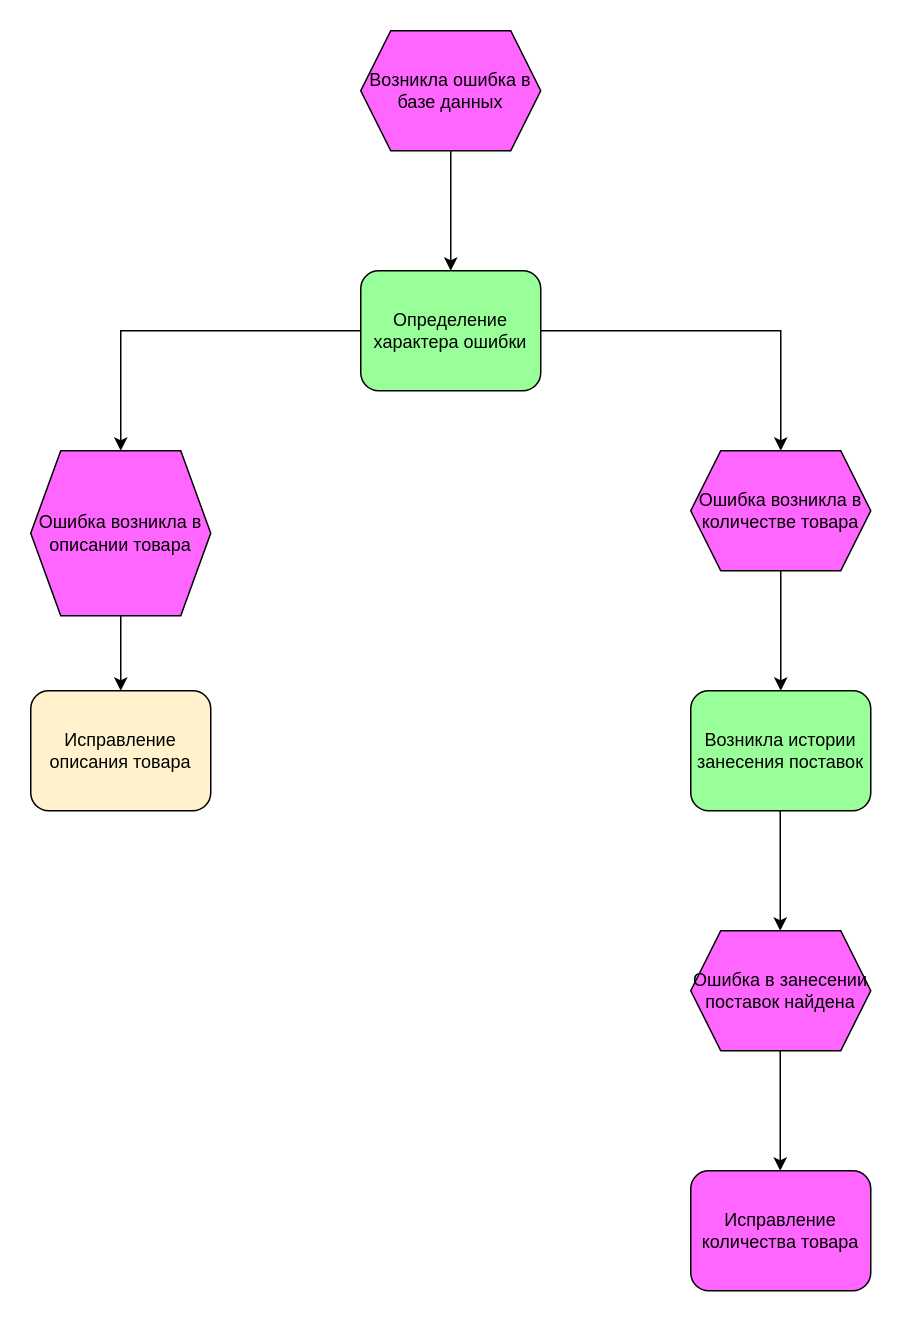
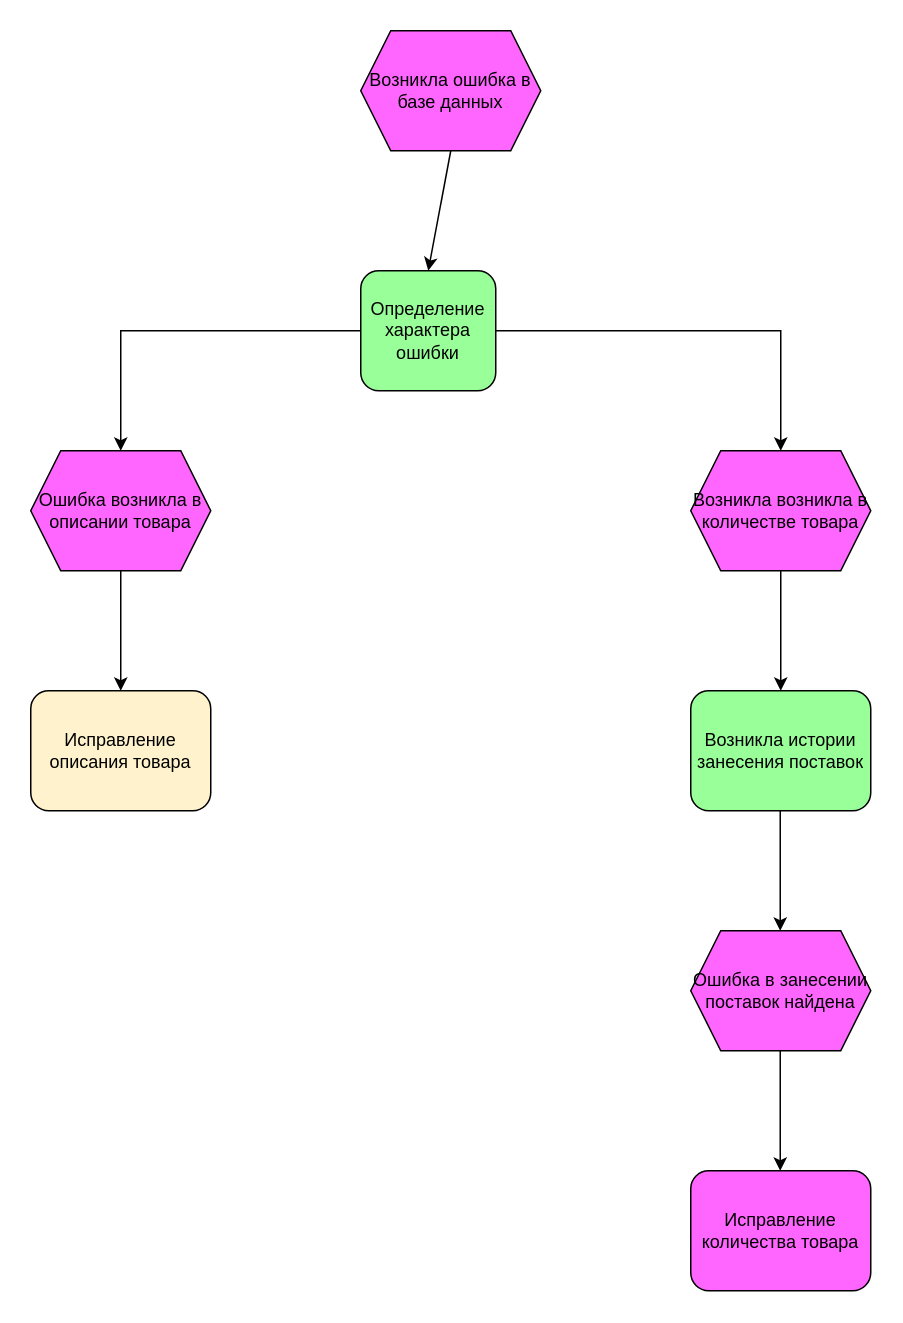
node "Определение характера ошибки": size 180x120 -> 135x120
node "Ошибка возникла в количестве товара": label "Ошибка возникла в количестве товара" -> "Возникла возникла в количестве товара"
node "Ошибка возникла в описании товара": size 180x165 -> 180x120
